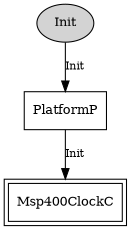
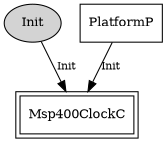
edge "Init" -> "PlatformP": now "Init" -> "Msp400ClockC"
